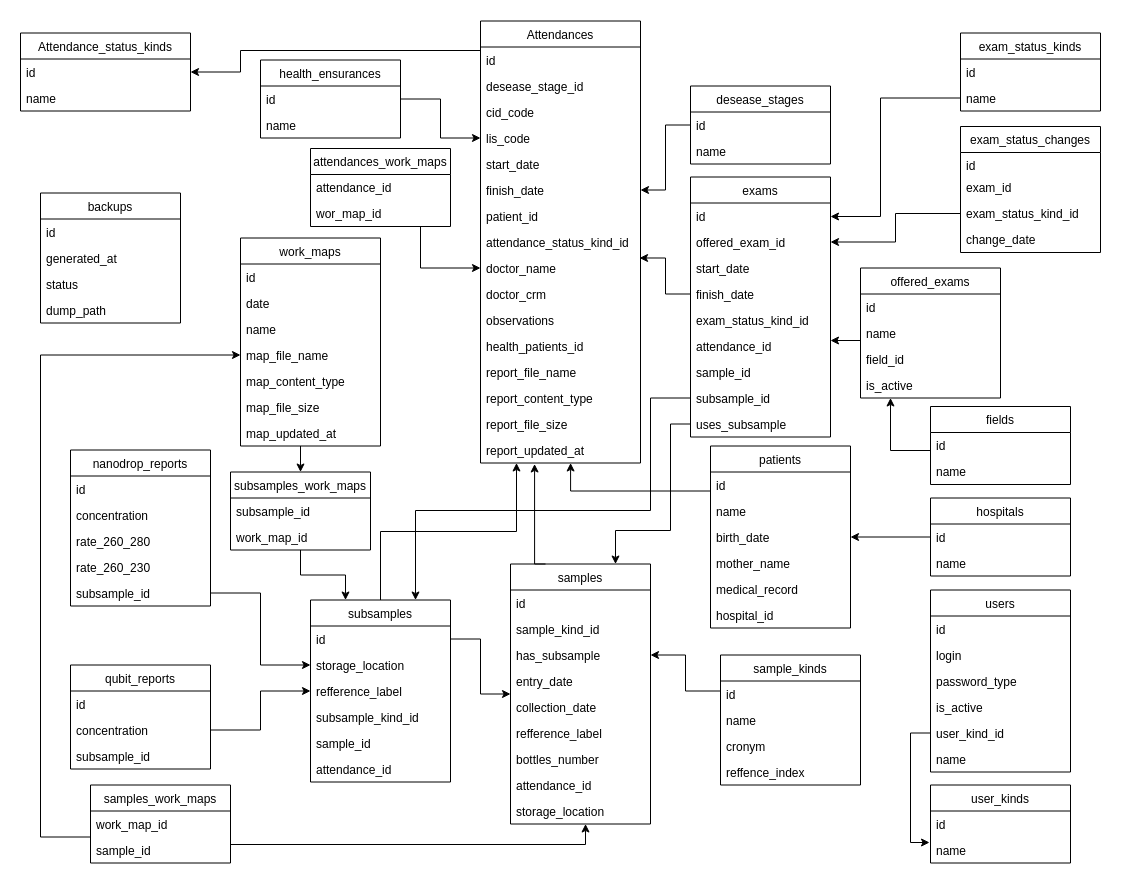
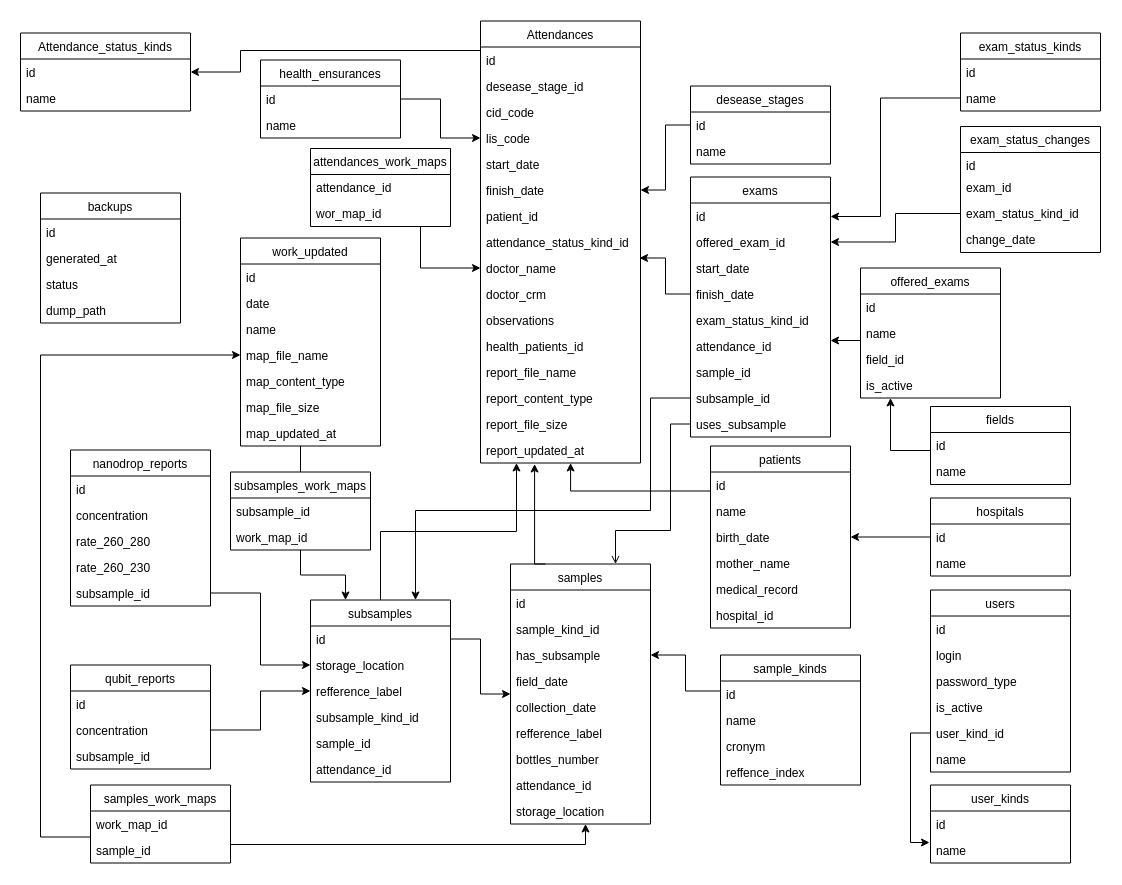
node "work_maps": label "work_maps" -> "work_updated"
edge "map_updated_at" -> "subsamples_work_maps": arrowhead classic -> none
edge "uses_subsample" -> "samples": arrowhead classic -> open
node "entry_date": label "entry_date" -> "field_date"
